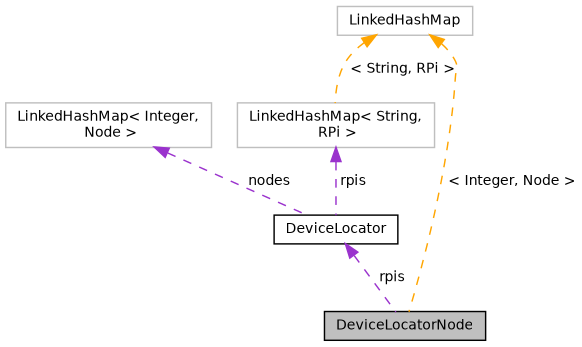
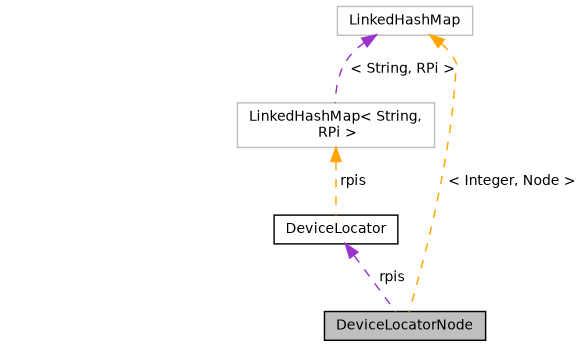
edge "LinkedHashMap< String, RPi >" -> "LinkedHashMap": color orange -> darkorchid3
node "LinkedHashMap< Integer, Node >": removed
edge "DeviceLocator" -> "LinkedHashMap< String, RPi >": color darkorchid3 -> orange
